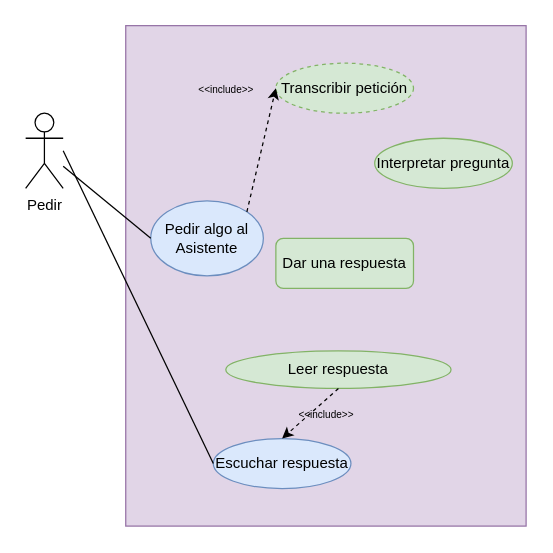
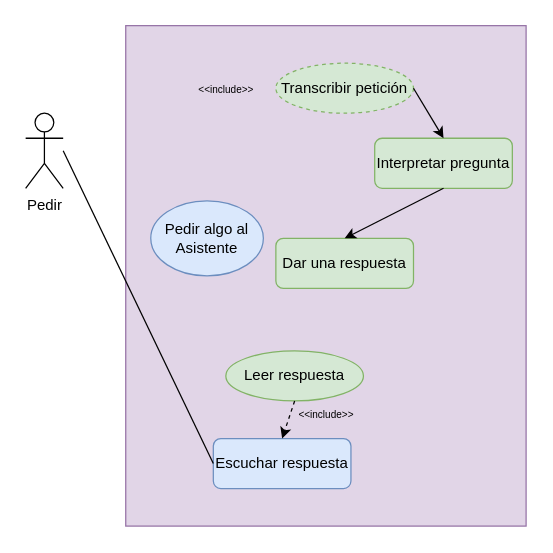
edge "Transcribir petición" -> "Interpretar pregunta": added
edge "Pedir algo al Asistente" -> "Transcribir petición": removed
node "Interpretar pregunta": shape ellipse -> rounded rectangle
edge "Pedir" -- "Pedir algo al Asistente": removed
edge "Interpretar pregunta" -> "Dar una respuesta": added
node "Leer respuesta": size 225x38 -> 138x50
node "Escuchar respuesta": shape ellipse -> rounded rectangle
